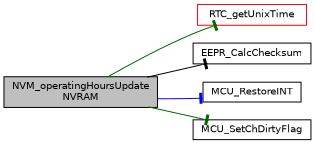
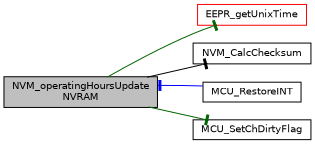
node "RTC_getUnixTime": label "RTC_getUnixTime" -> "EEPR_getUnixTime"
node "EEPR_CalcChecksum": label "EEPR_CalcChecksum" -> "NVM_CalcChecksum"
edge "NVM_operatingHoursUpdate NVRAM" -> "MCU_RestoreINT": reversed
